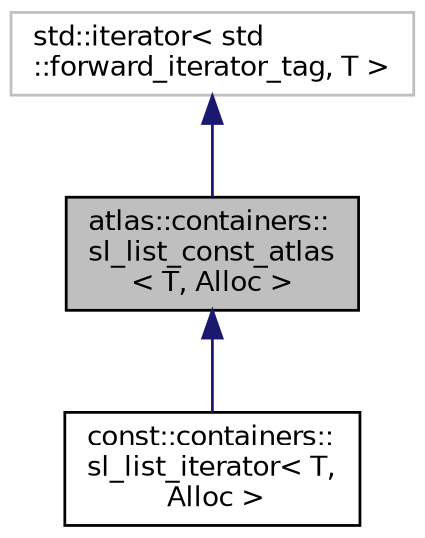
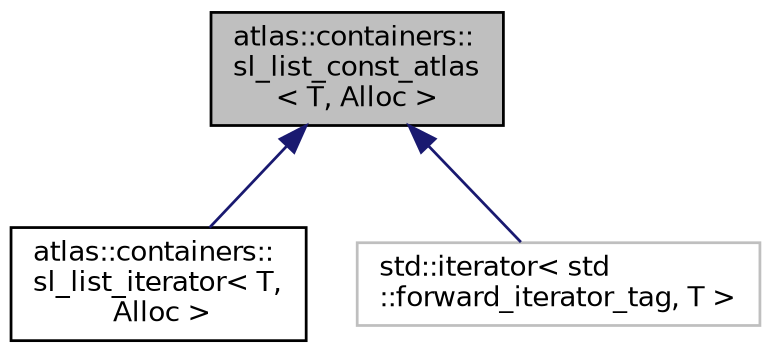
edge "atlas::containers:: sl_list_const_atlas < T, Alloc >" -> "std::iterator< std ::forward_iterator_tag, T >": reversed
node "const::containers:: sl_list_iterator< T, Alloc >": label "const::containers:: sl_list_iterator< T, Alloc >" -> "atlas::containers:: sl_list_iterator< T, Alloc >"
